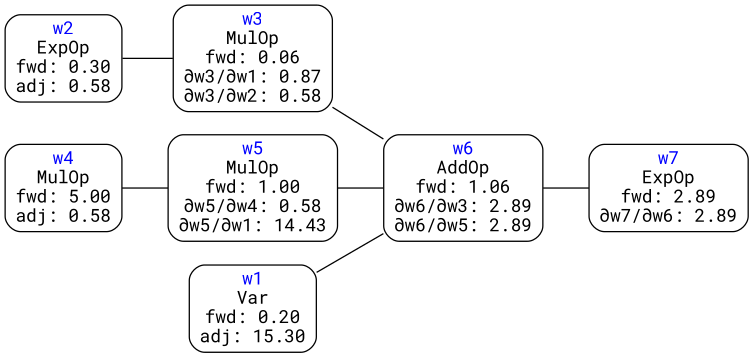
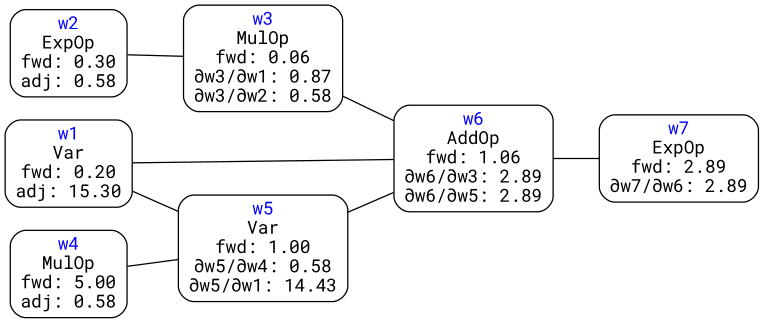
node "w5": text "MulOp" -> "Var"
edge "w1" -- "w5": added
